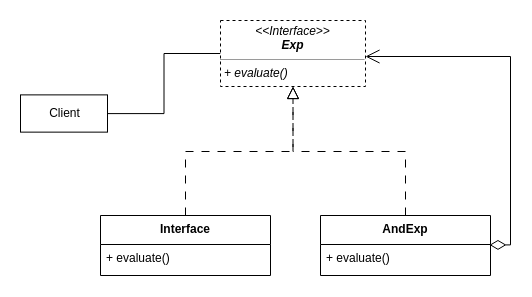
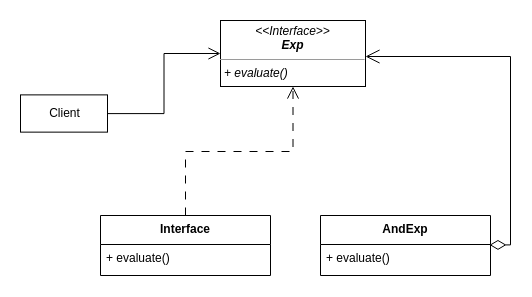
edge "<<Interface>> Exp + evaluate()" -- "Client": arrowhead none -> open
node "<<Interface>> Exp + evaluate()": style dashed -> solid
edge "Interface" -> "<<Interface>> Exp + evaluate()": arrowhead block -> open
edge "AndExp" -> "<<Interface>> Exp + evaluate()": removed
